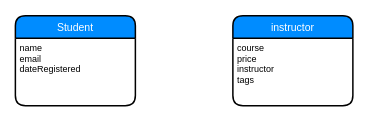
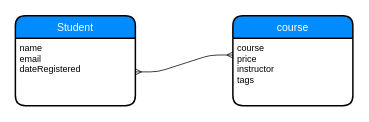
node "instructor": label "instructor" -> "course"
edge "name email dateRegistered" -- "course price instructor tags": added
